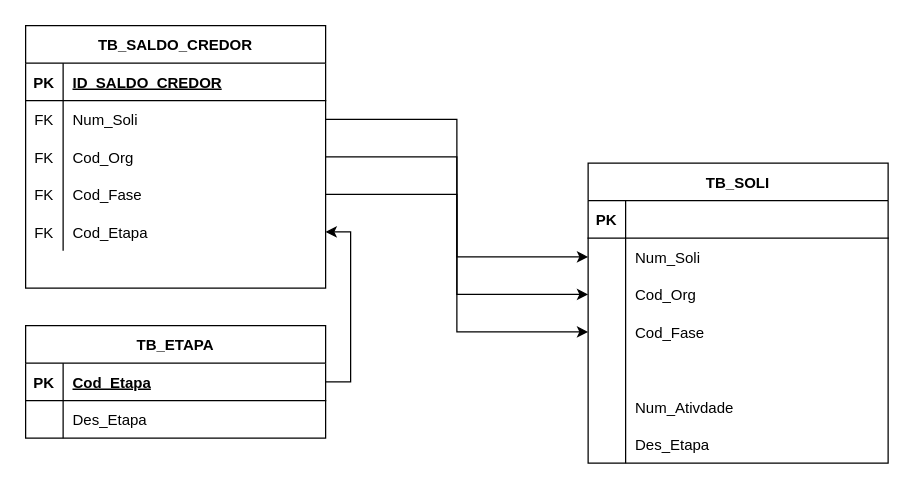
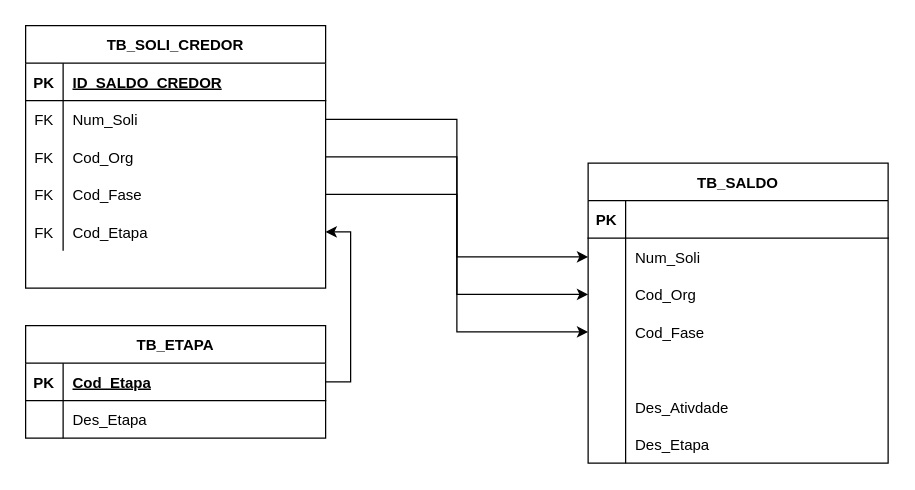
node "TB_SALDO_CREDOR": label "TB_SALDO_CREDOR" -> "TB_SOLI_CREDOR"
node "TB_SOLI": label "TB_SOLI" -> "TB_SALDO"
node "Num_Ativdade": label "Num_Ativdade" -> "Des_Ativdade"
